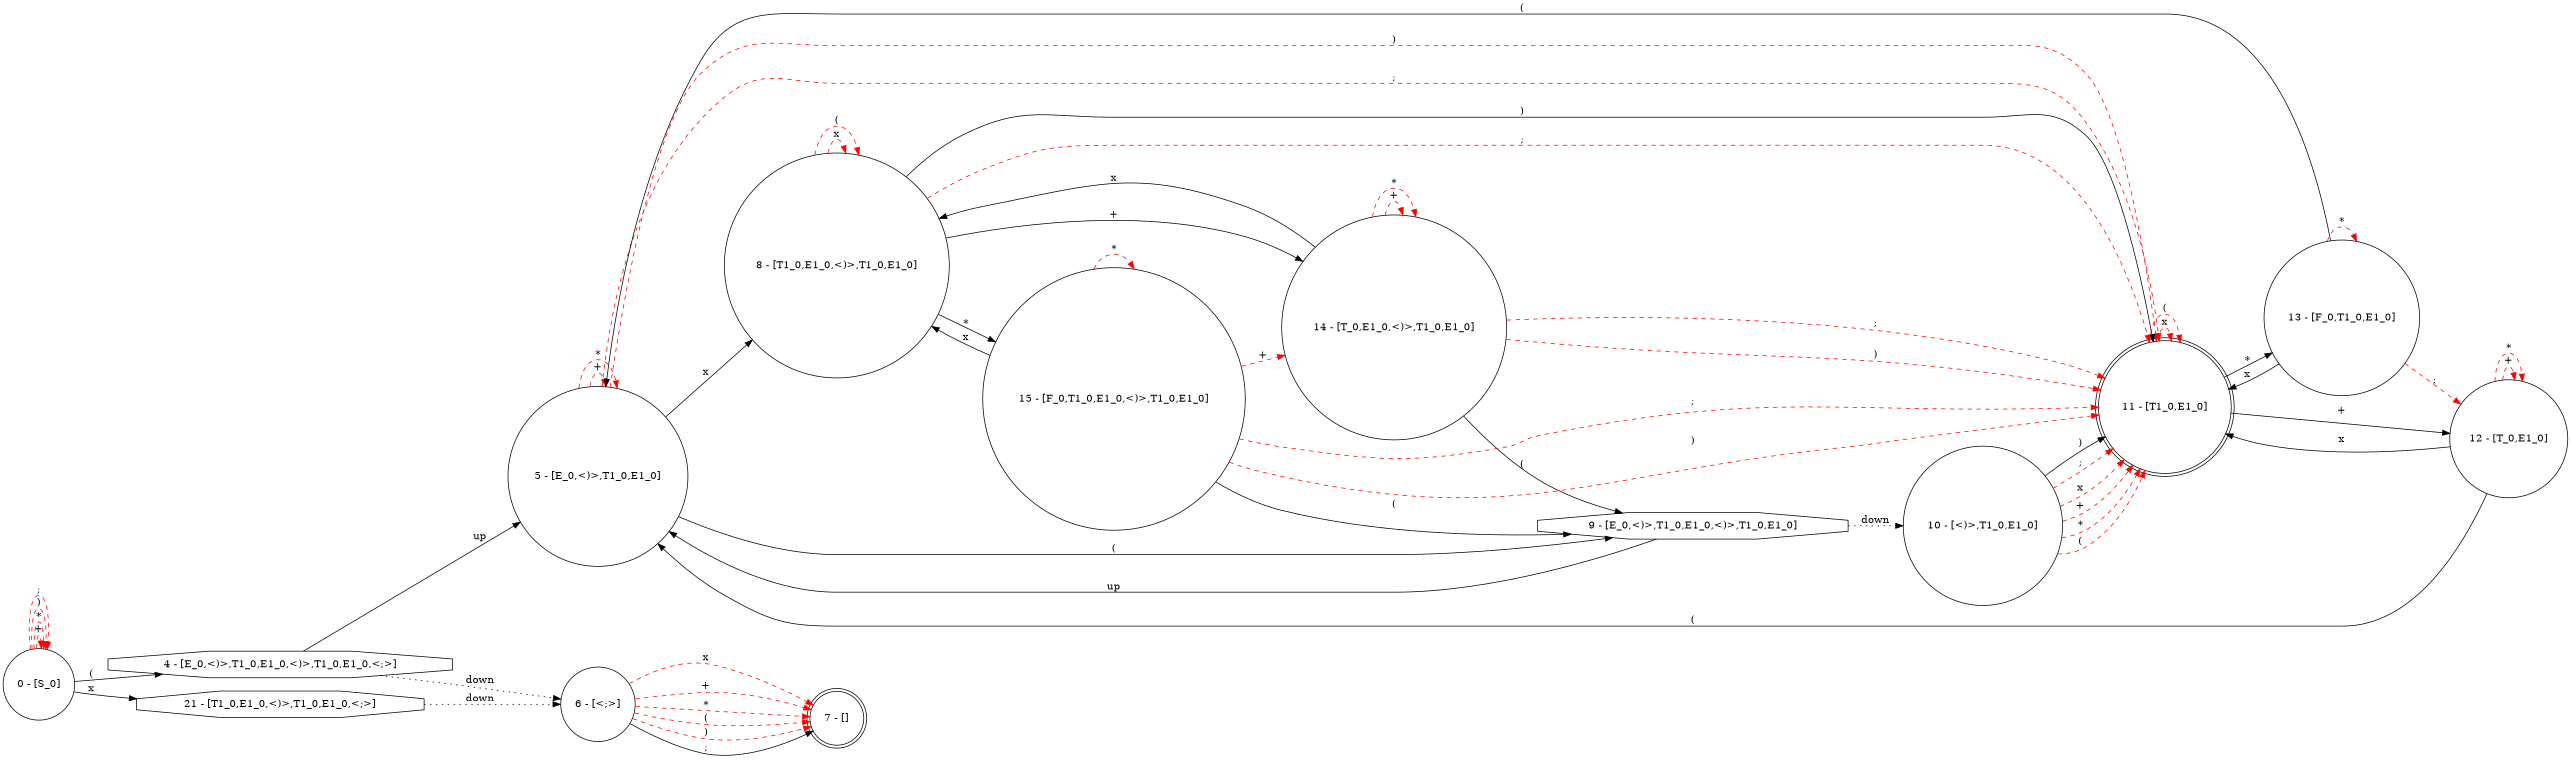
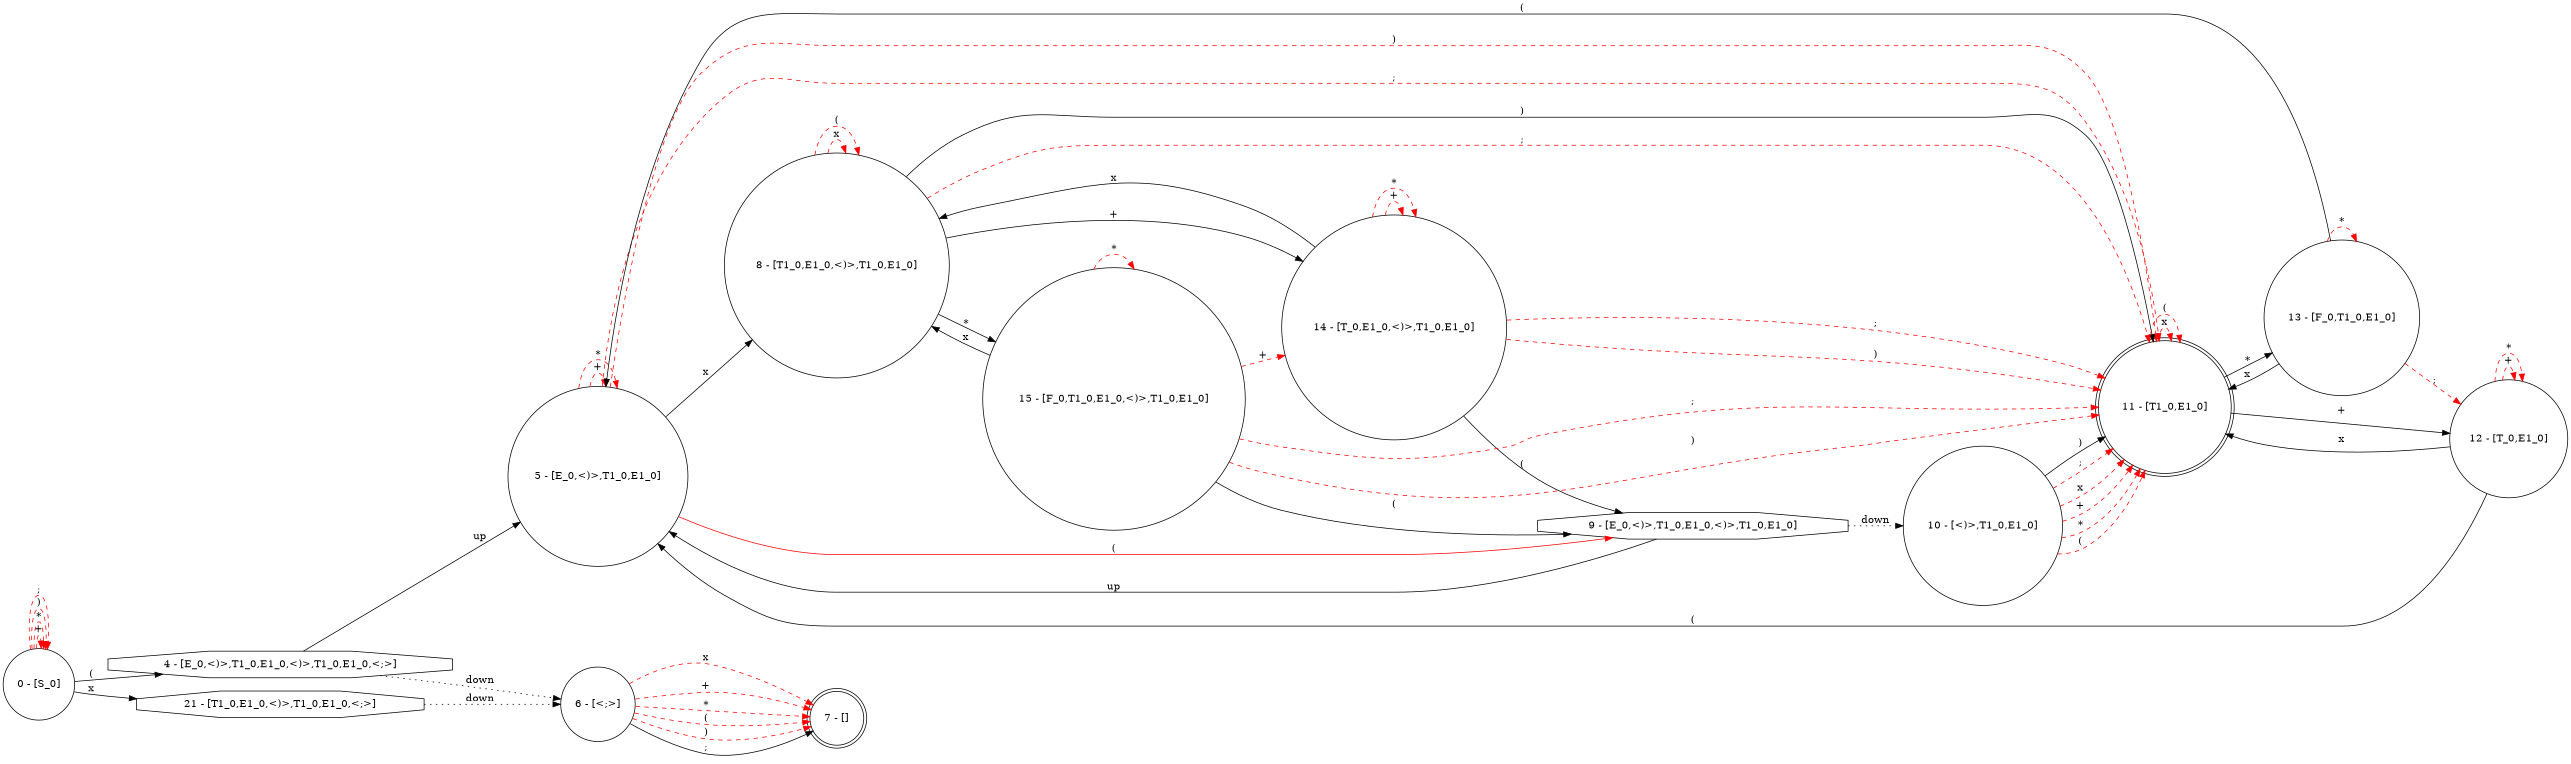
edge "5 - [E_0,<)>,T1_0,E1_0]" -> "9 - [E_0,<)>,T1_0,E1_0,<)>,T1_0,E1_0]": color black -> red
